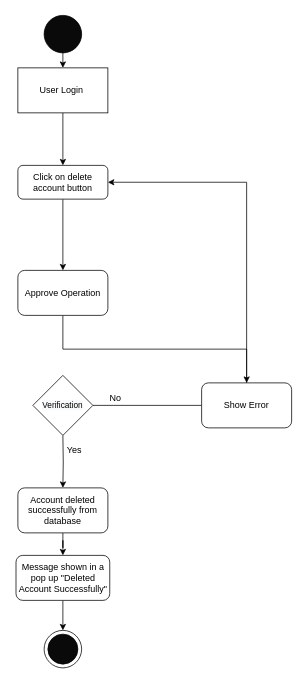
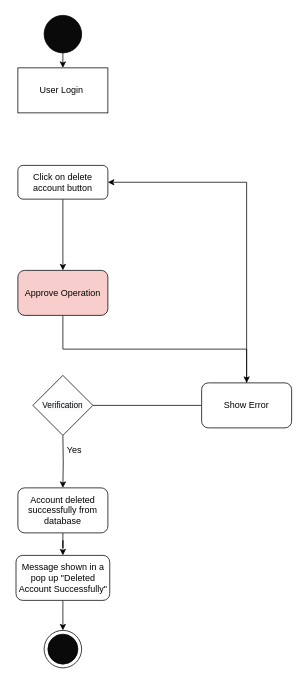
edge "User Login" -> "Click on delete account button": removed
node "Approve Operation": fillcolor #ffffff -> #f8cecc
node "No": removed
